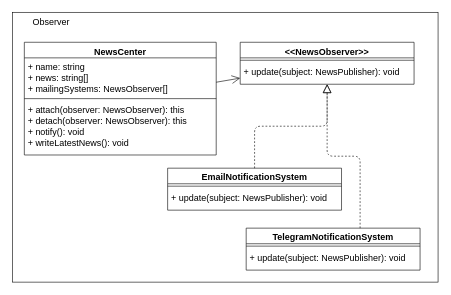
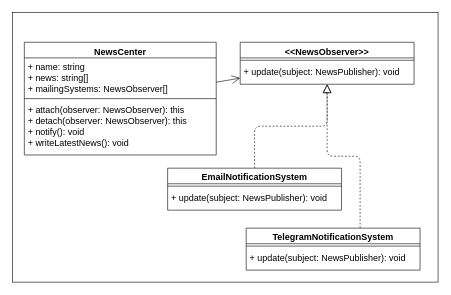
node "Observer": removed
